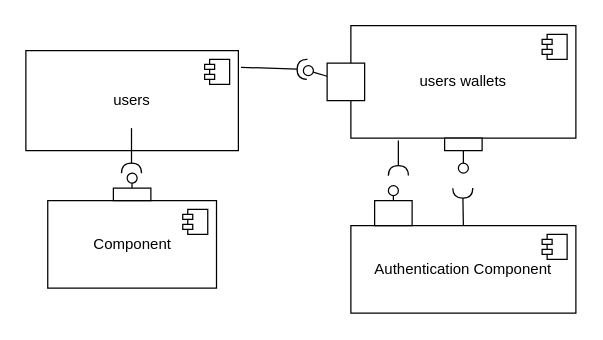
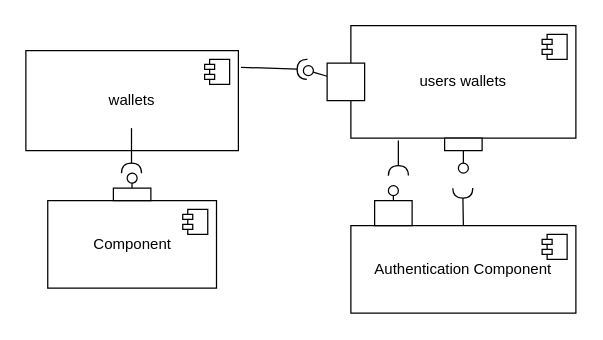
node "users": label "users" -> "wallets"
